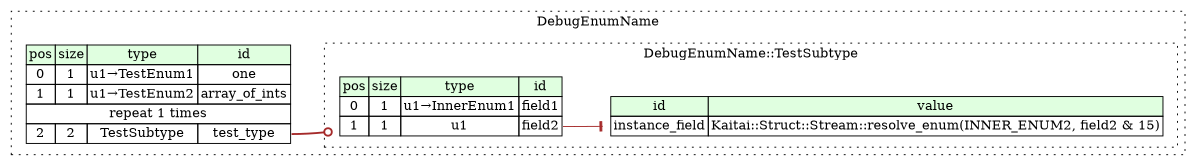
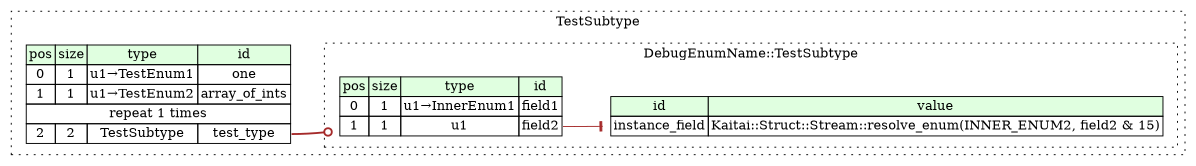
cluster "DebugEnumName": label "DebugEnumName" -> "TestSubtype"
